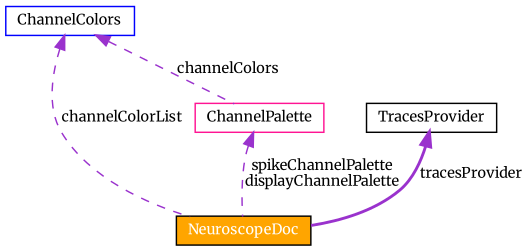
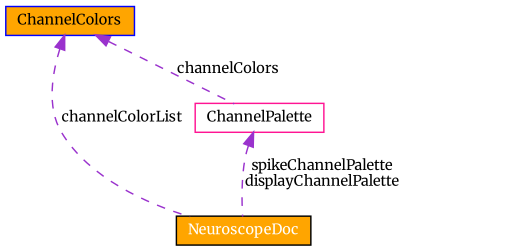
node "ChannelColors": fillcolor white -> orange
node "TracesProvider": removed
